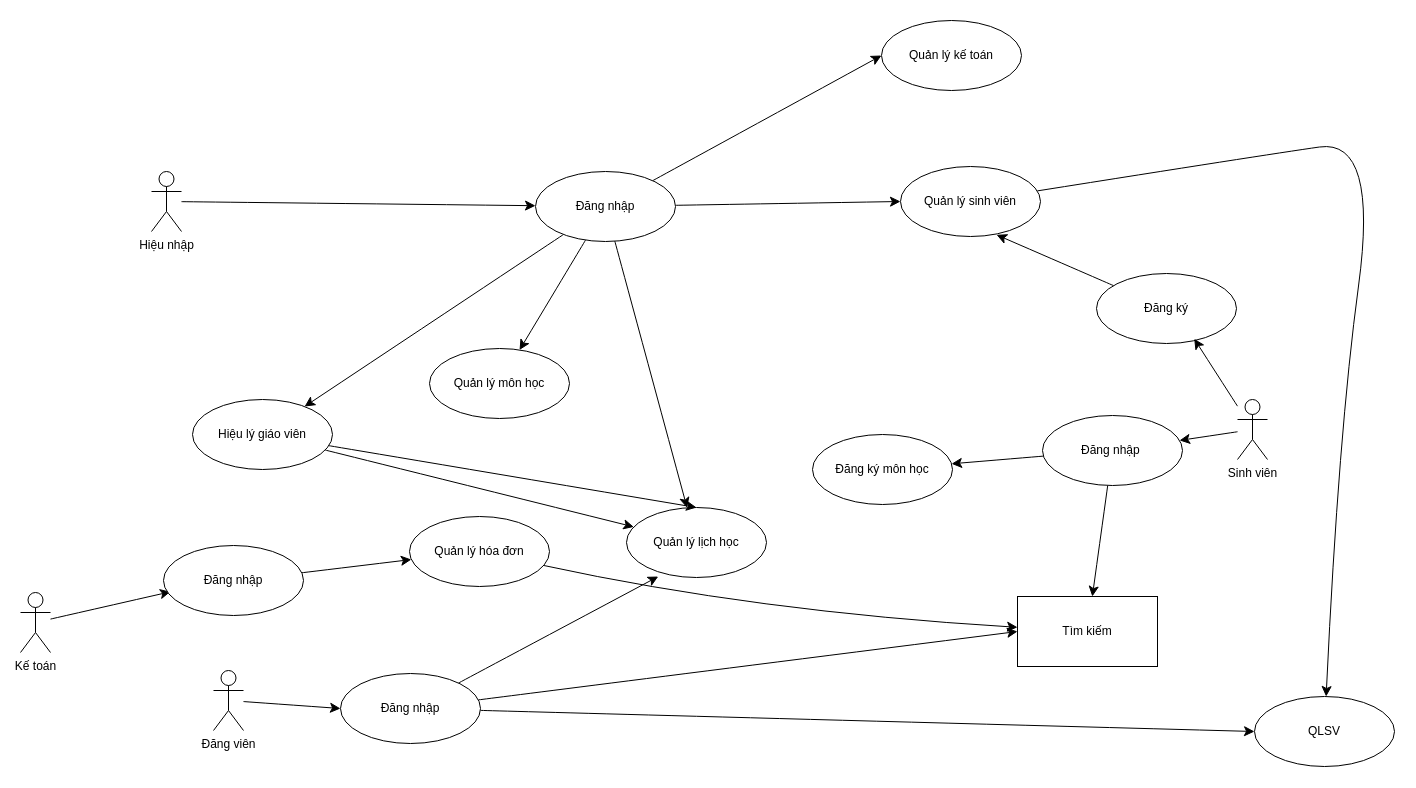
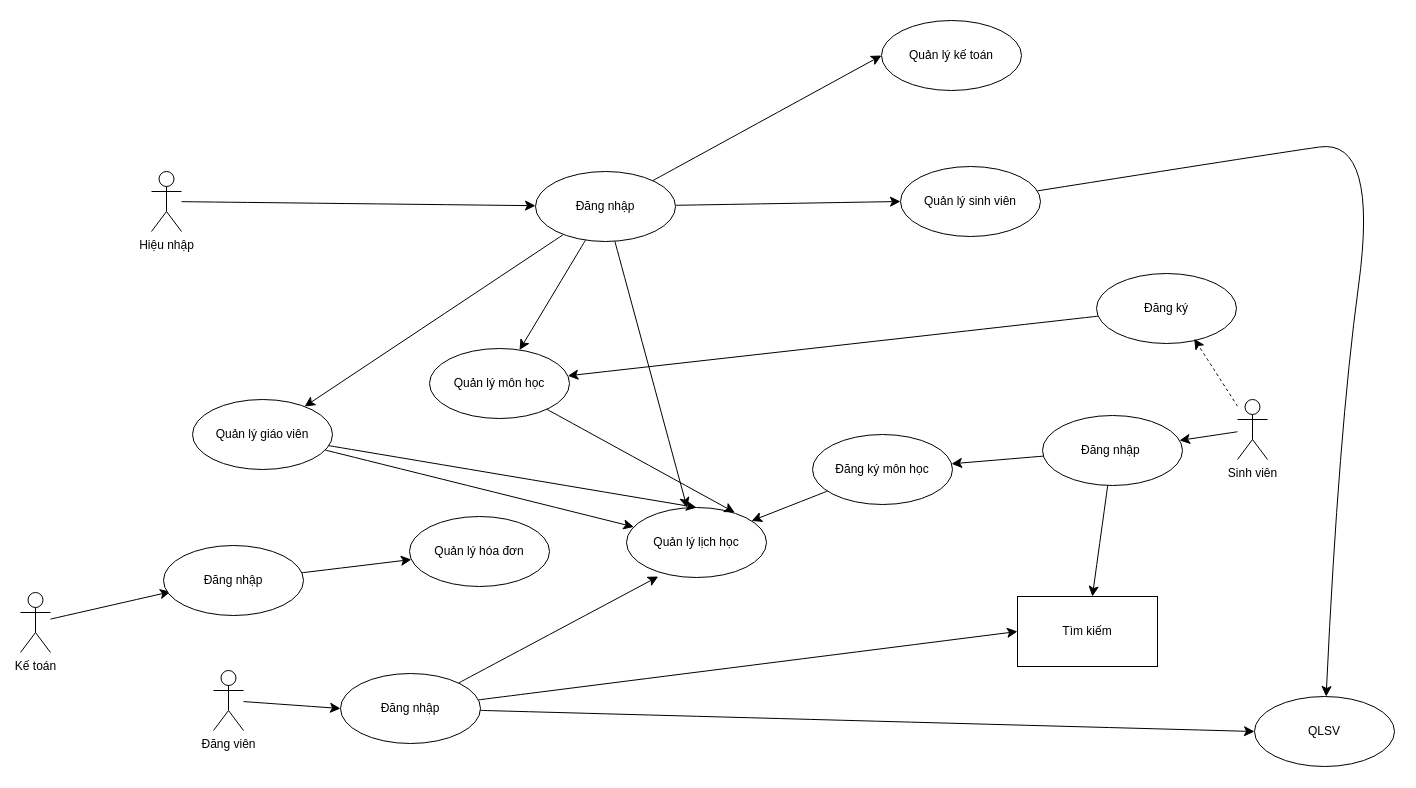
edge "Đăng ký" -> "Quản lý sinh viên": now "Đăng ký" -> "Quản lý môn học"
edge "Sinh viên" -> "Đăng ký": style solid -> dashed
node "Hiệu lý giáo viên": label "Hiệu lý giáo viên" -> "Quản lý giáo viên"
edge "Quản lý môn học" -> "Quản lý lịch học": added
edge "Đăng ký môn học" -> "Quản lý lịch học": added
edge "Quản lý hóa đơn" -> "Tìm kiếm": removed
